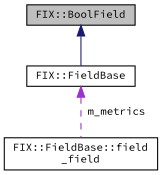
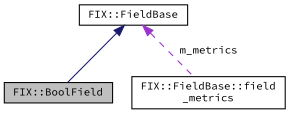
edge "FIX::FieldBase" -> "FIX::BoolField": reversed
node "FIX::FieldBase::field _field": label "FIX::FieldBase::field _field" -> "FIX::FieldBase::field _metrics"
